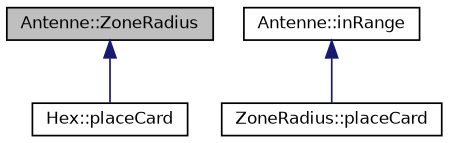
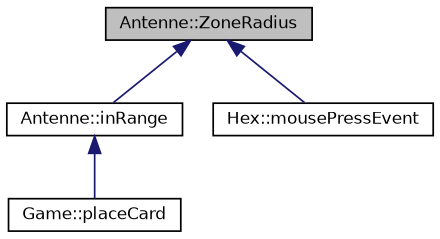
edge "Antenne::inRange" -> "Antenne::ZoneRadius": added
node "Hex::placeCard": label "Hex::placeCard" -> "Hex::mousePressEvent"
node "ZoneRadius::placeCard": label "ZoneRadius::placeCard" -> "Game::placeCard"
